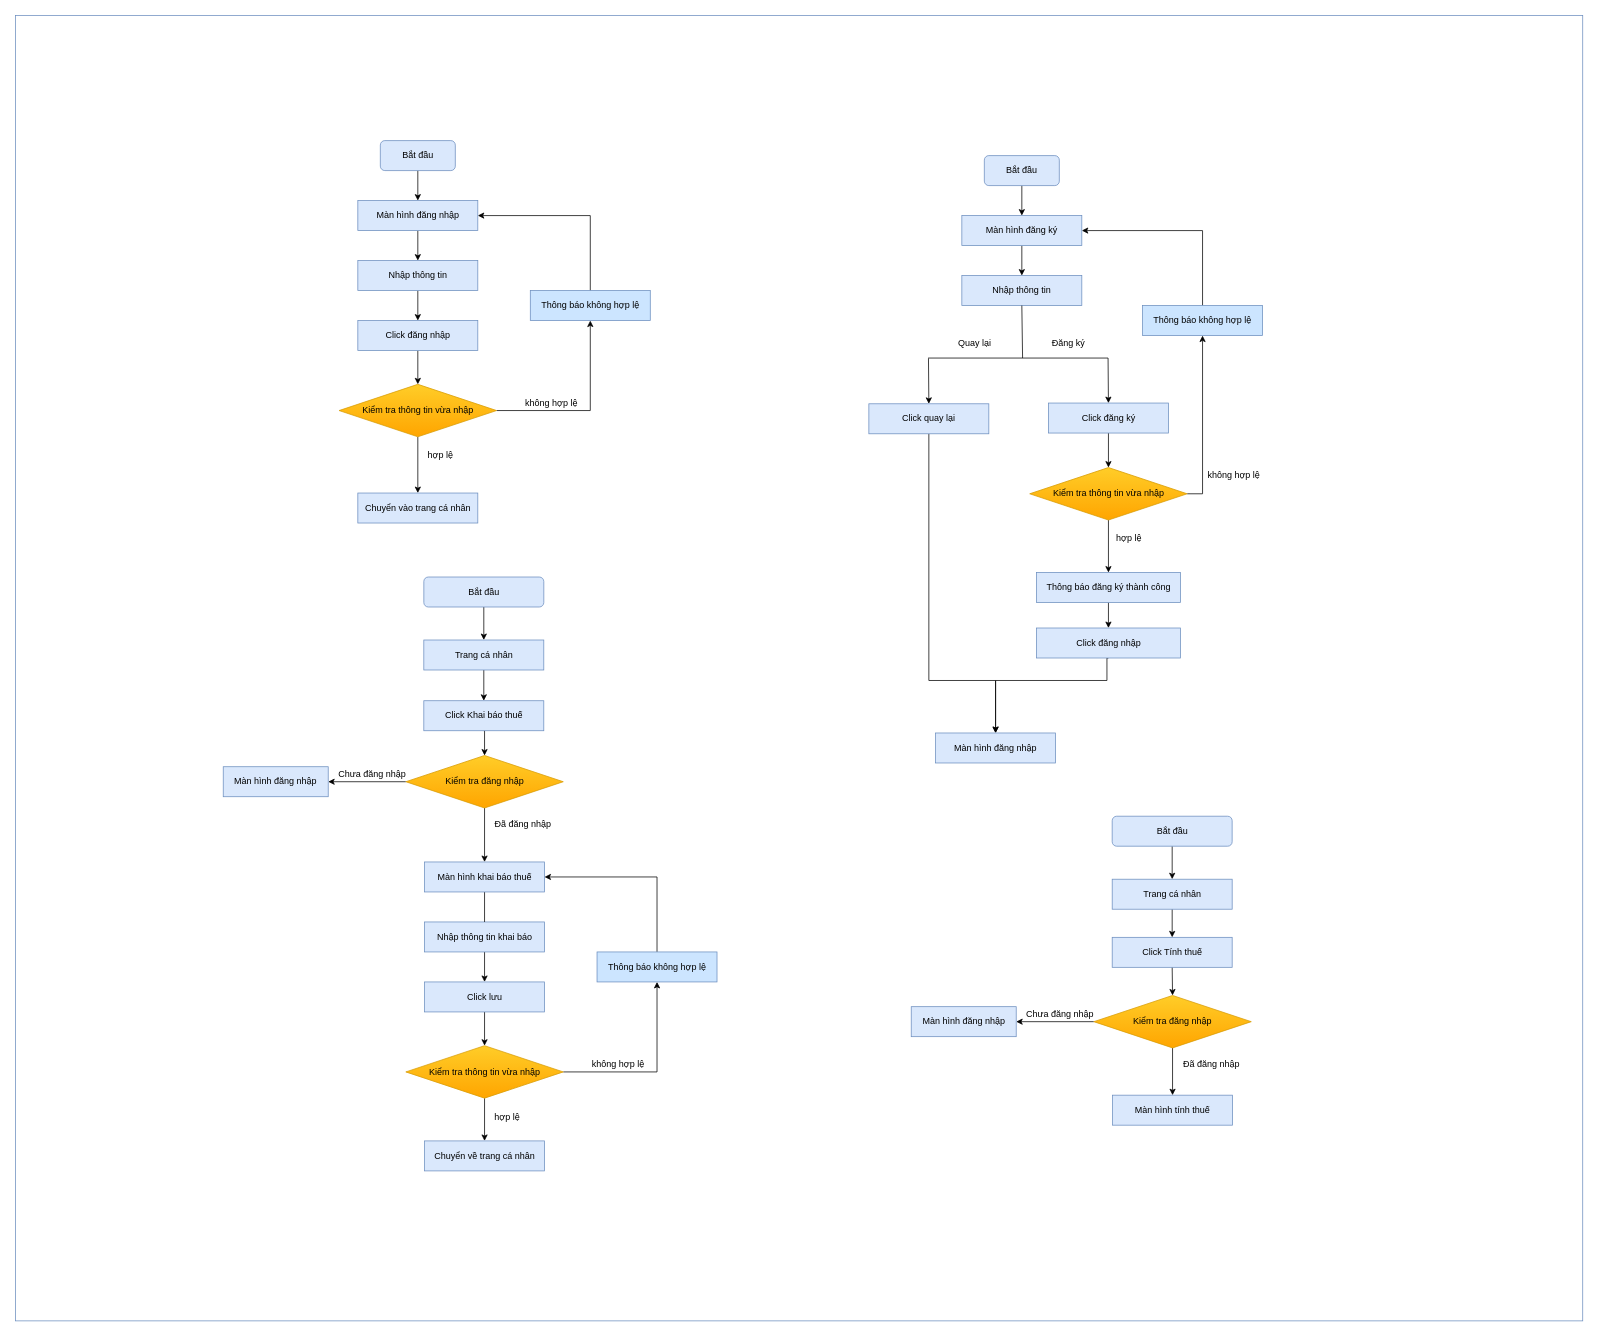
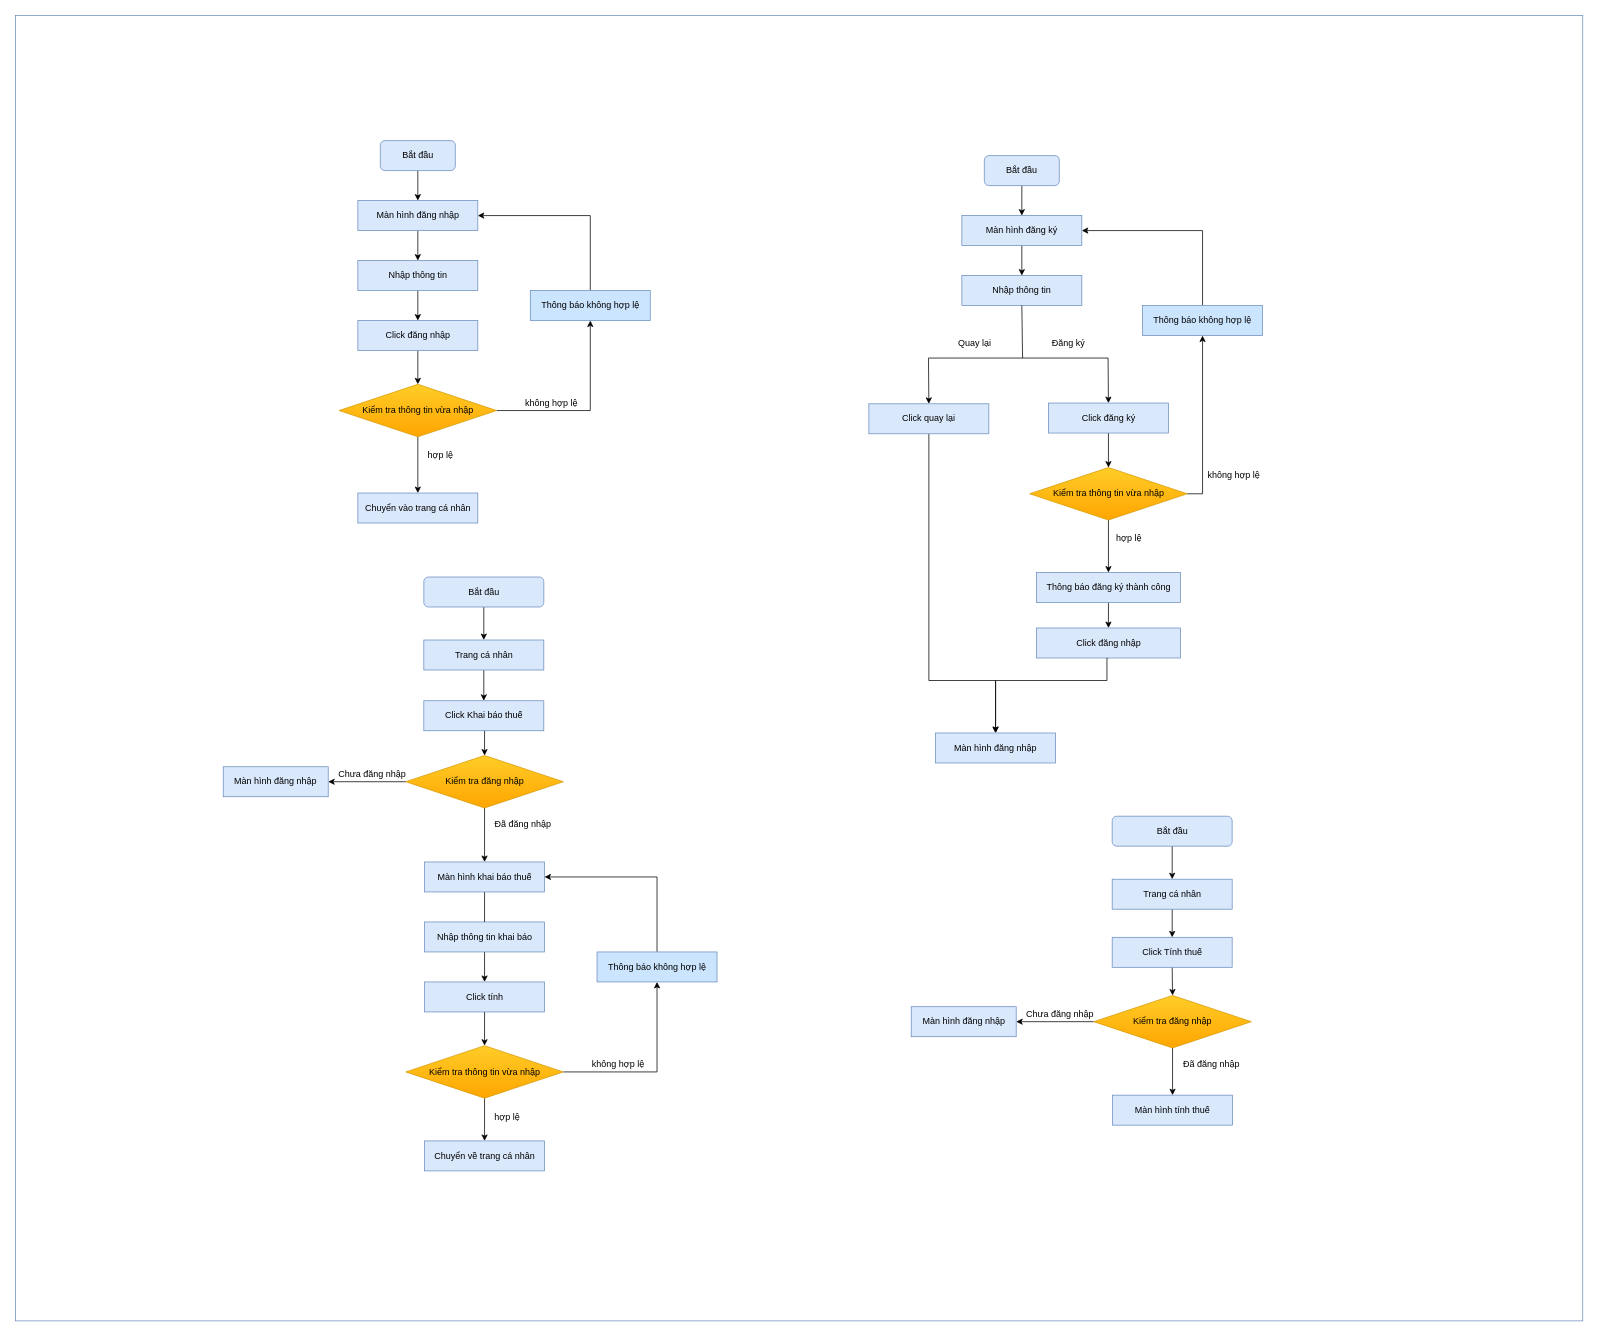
node "Click lưu": label "Click lưu" -> "Click tính"
